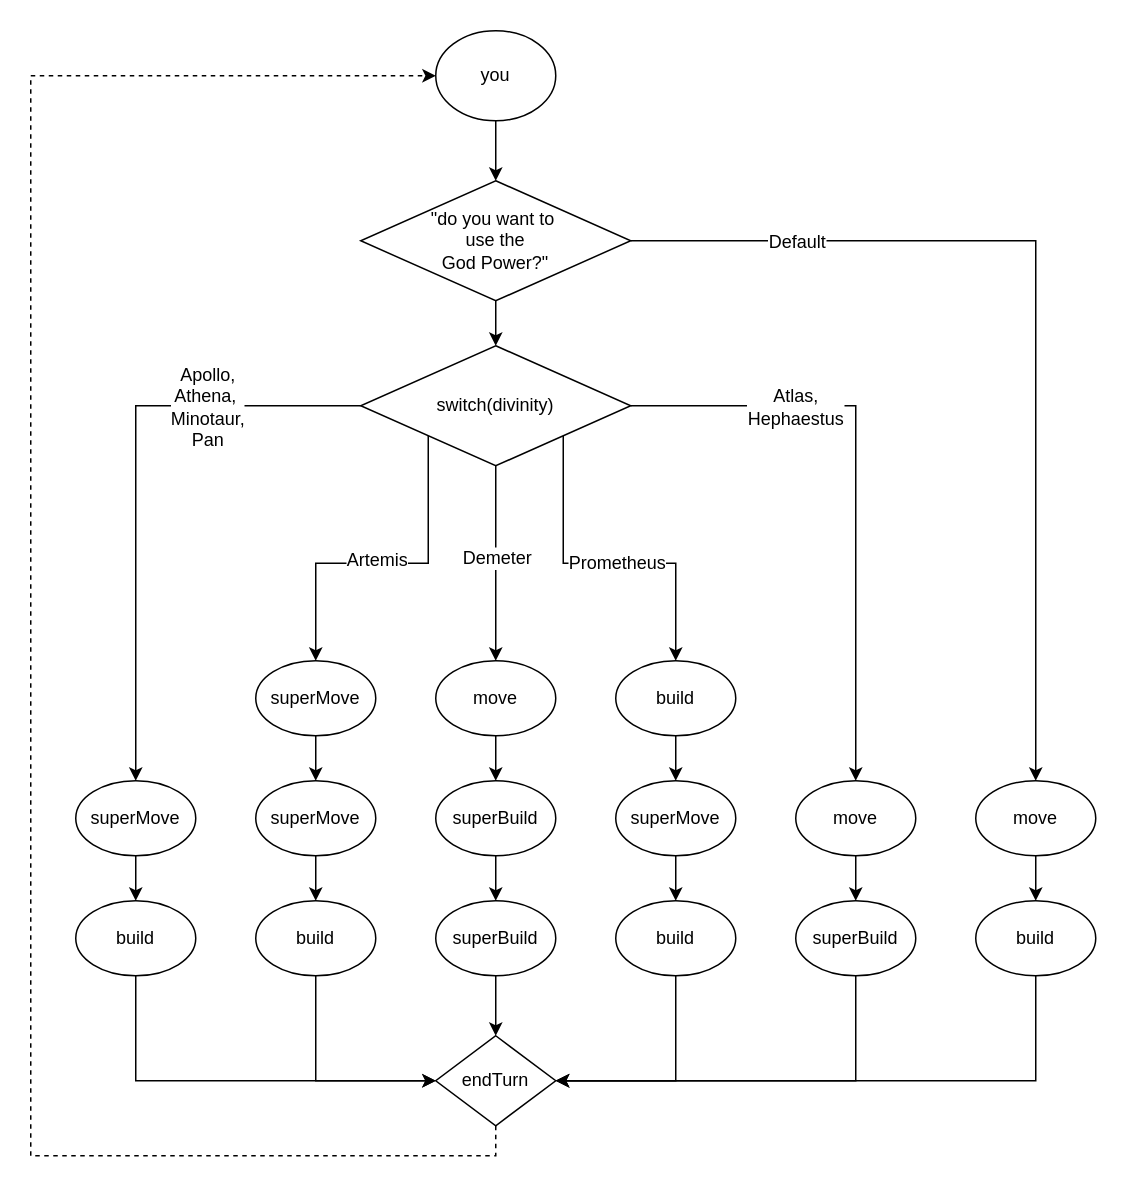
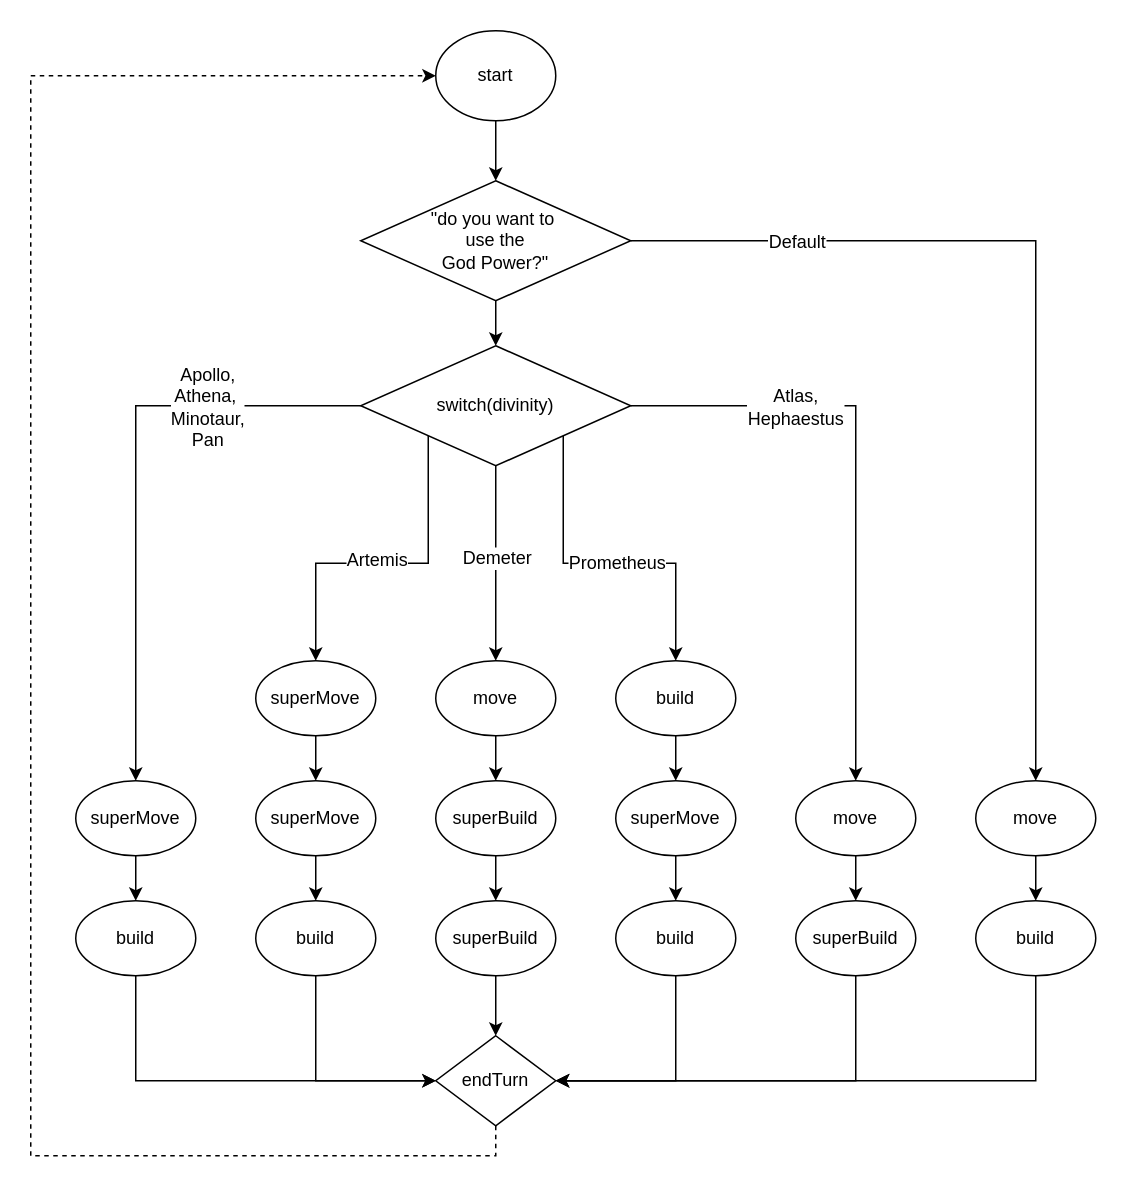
node "you": label "you" -> "start"
